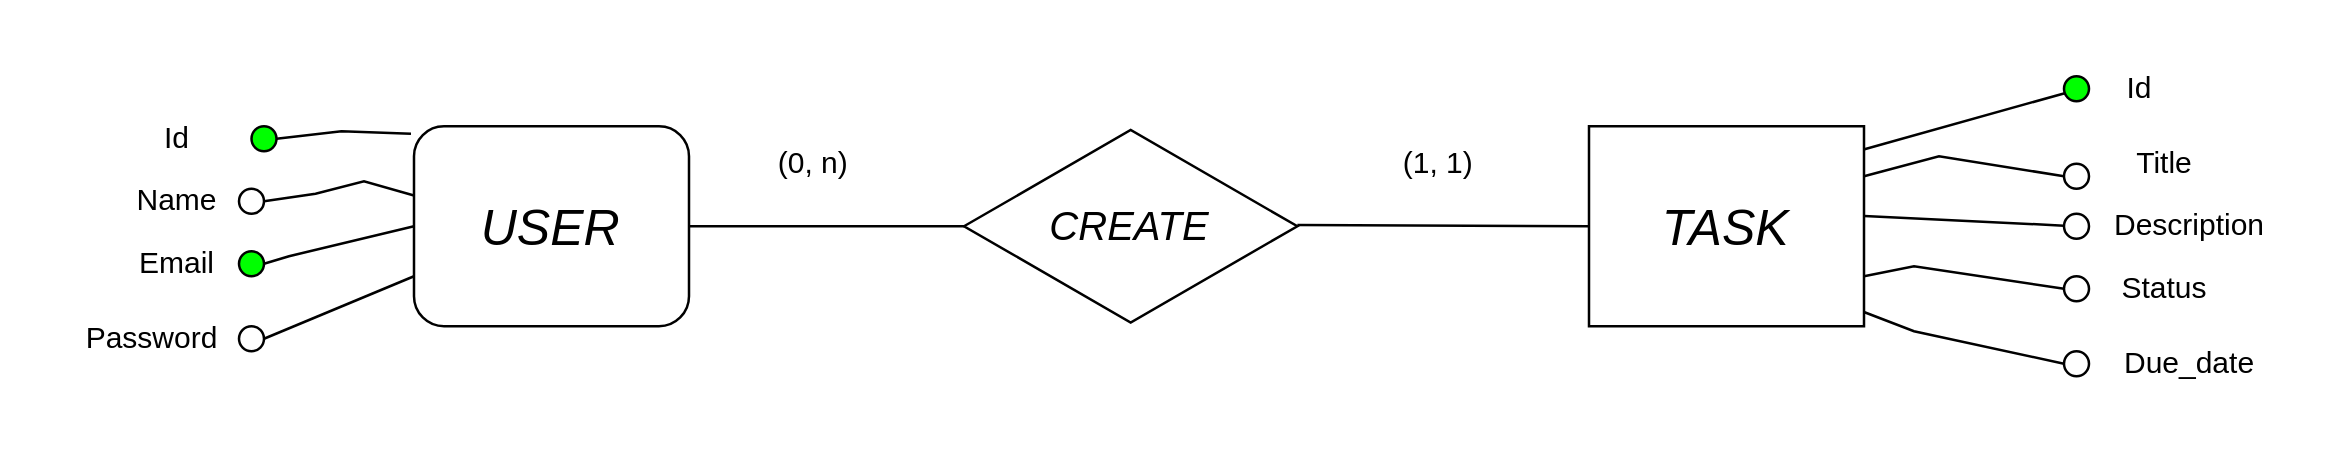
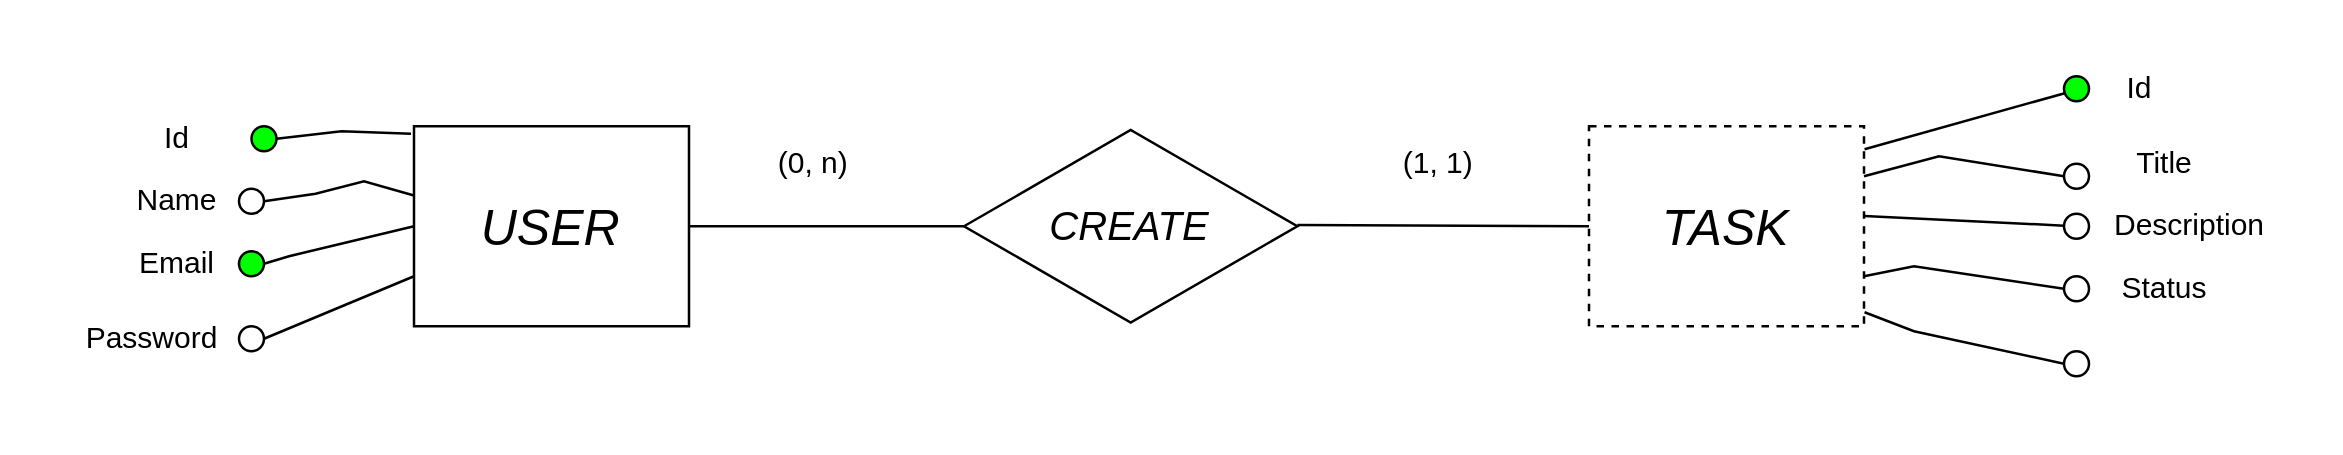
node "USER": shape rounded rectangle -> rectangle
node "TASK": style solid -> dashed
node "Due_date": removed
